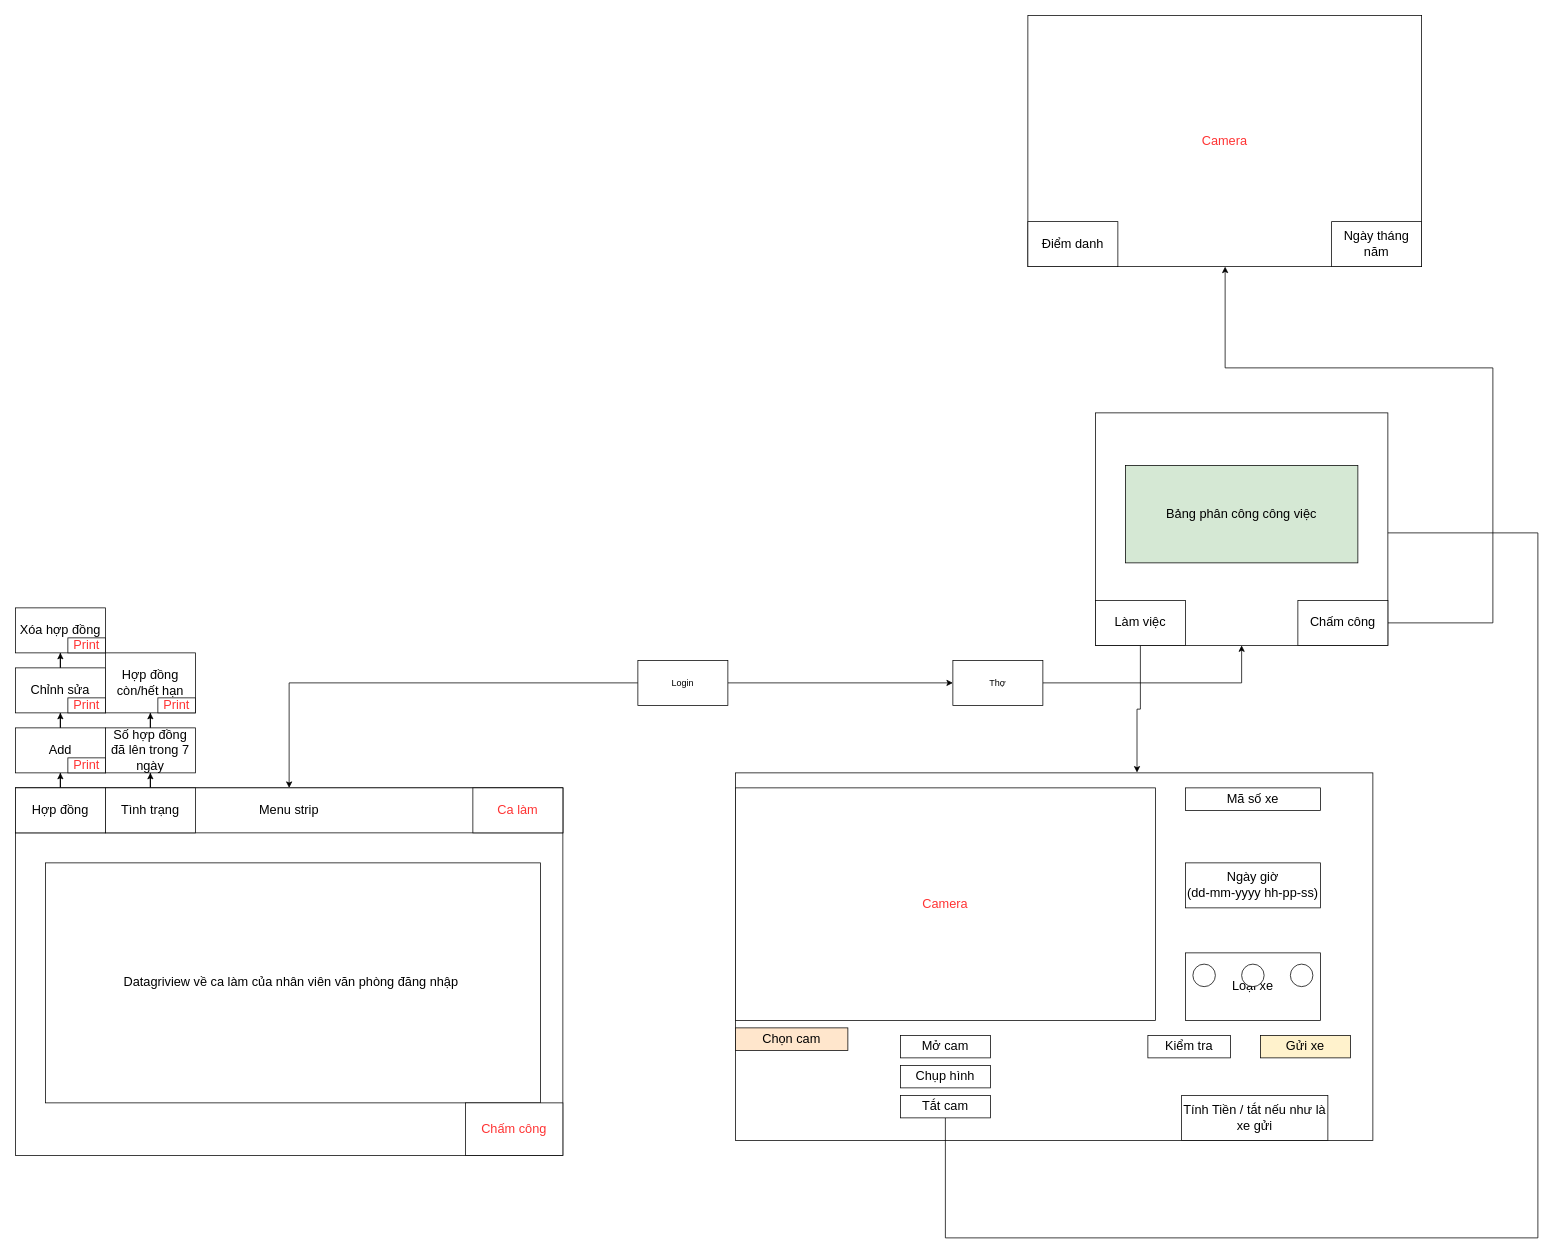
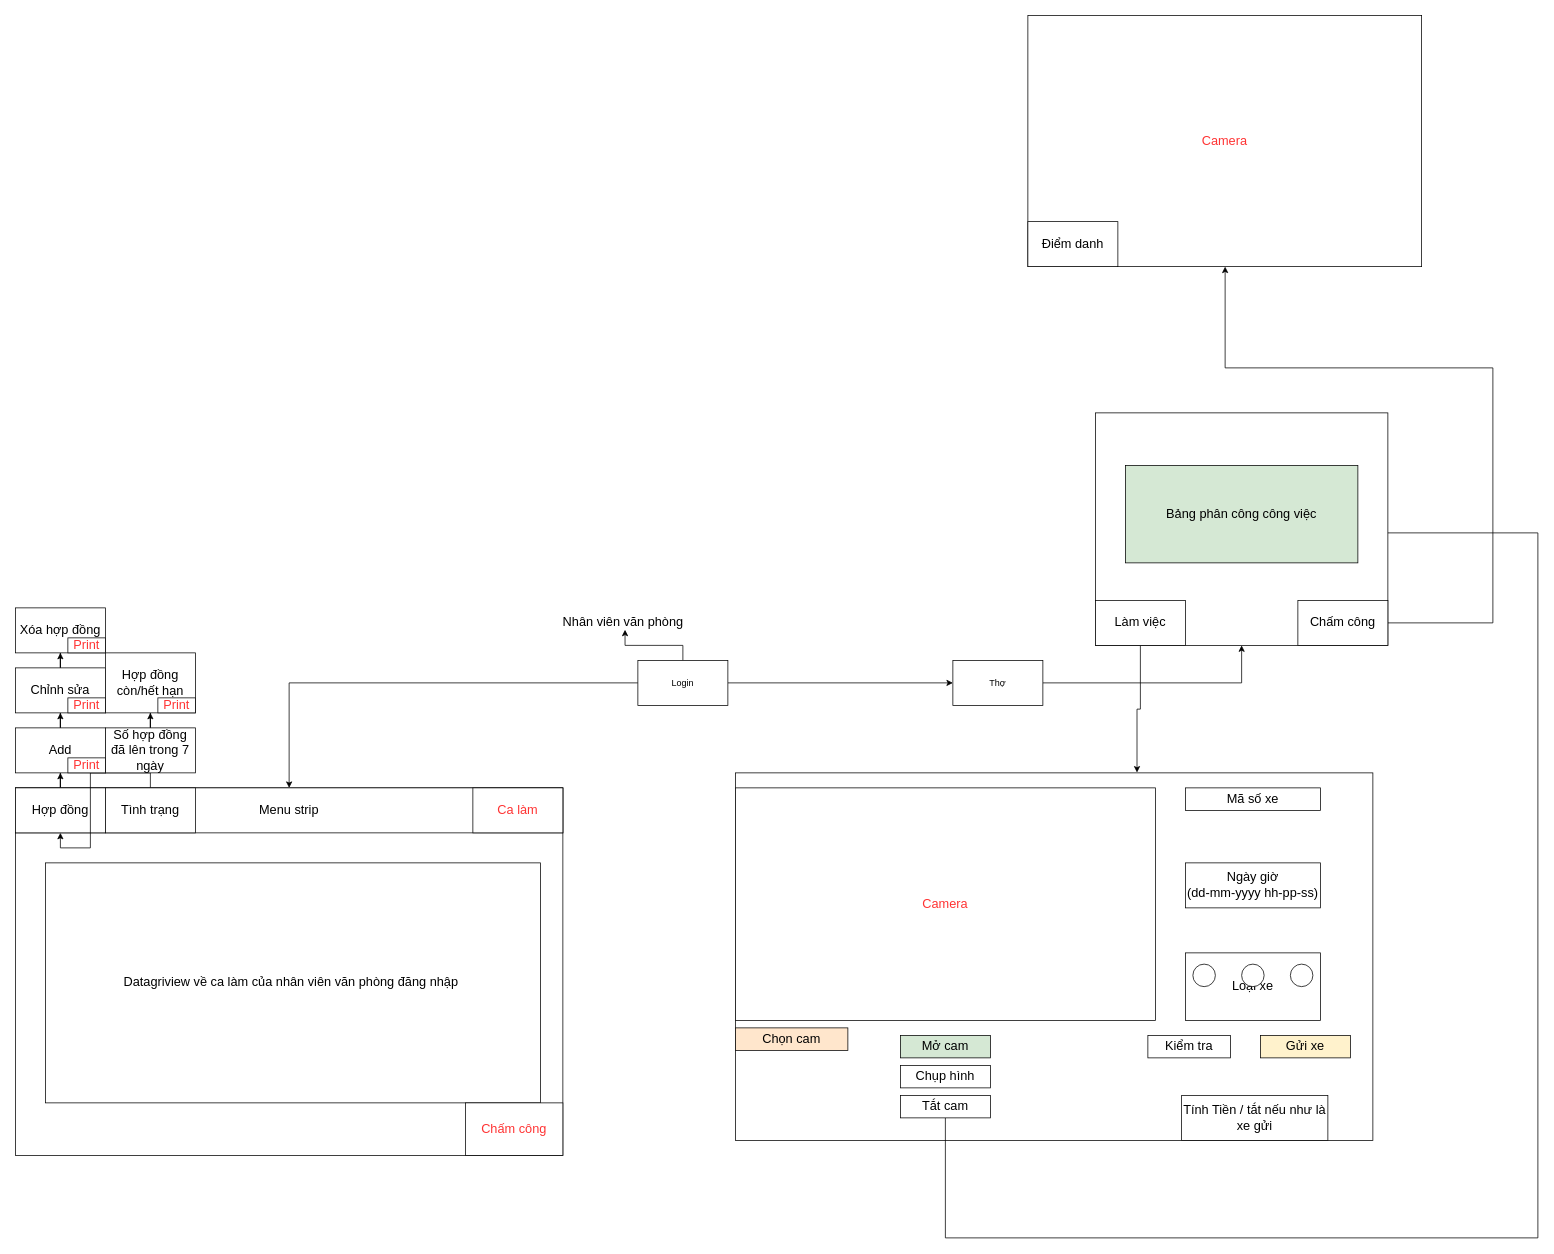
node "Ngày tháng năm": removed
node "Nhân viên văn phòng": added
edge "Login" -> "Nhân viên văn phòng": added
edge "Tình trạng" -> "Số hợp đồng đã lên trong 7 ngày": now "Tình trạng" -> "Hợp đồng"
node "Mở cam": fillcolor #ffffff -> #d5e8d4
